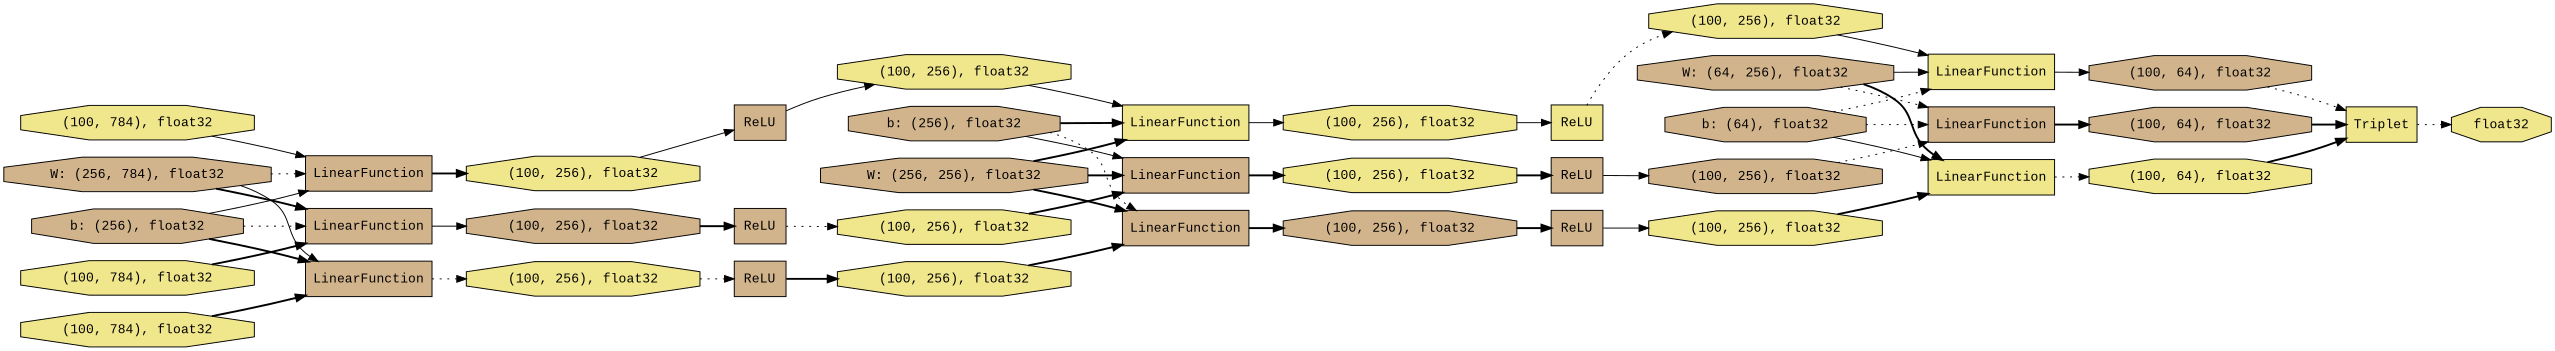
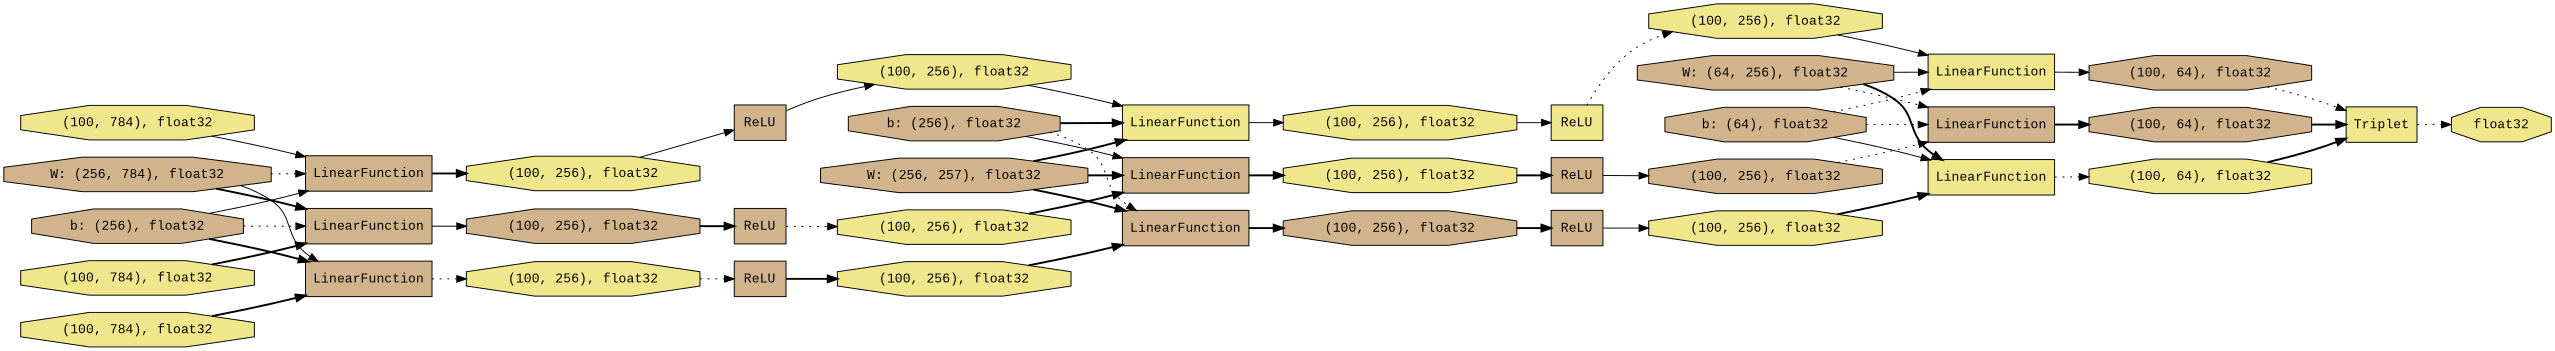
node "W: (256, 256), float32": label "W: (256, 256), float32" -> "W: (256, 257), float32"
